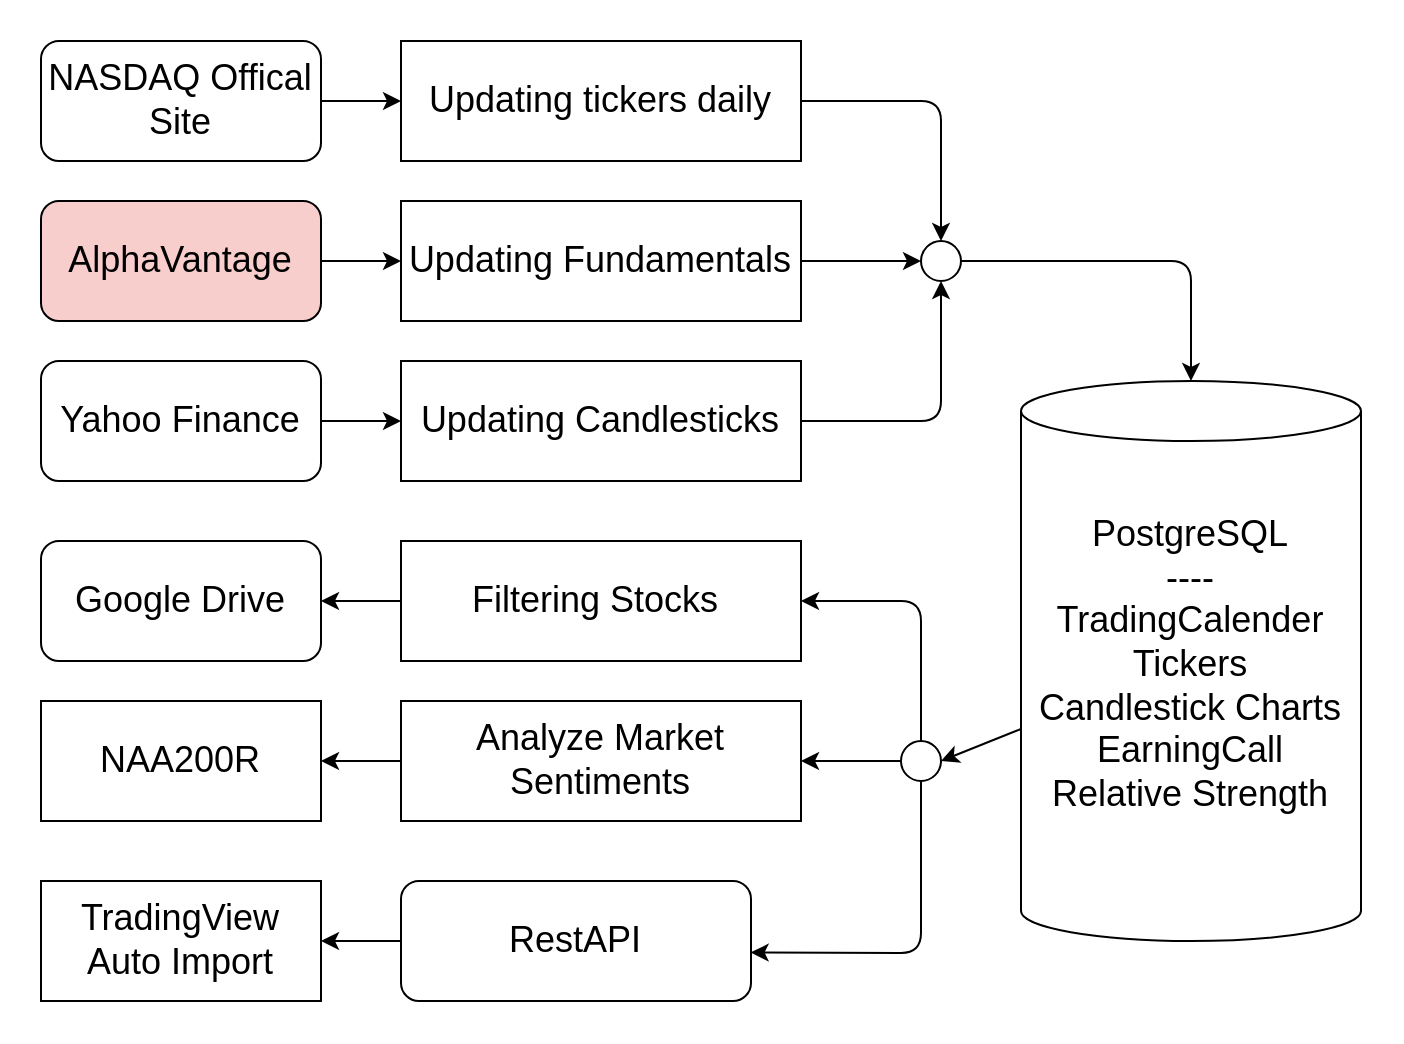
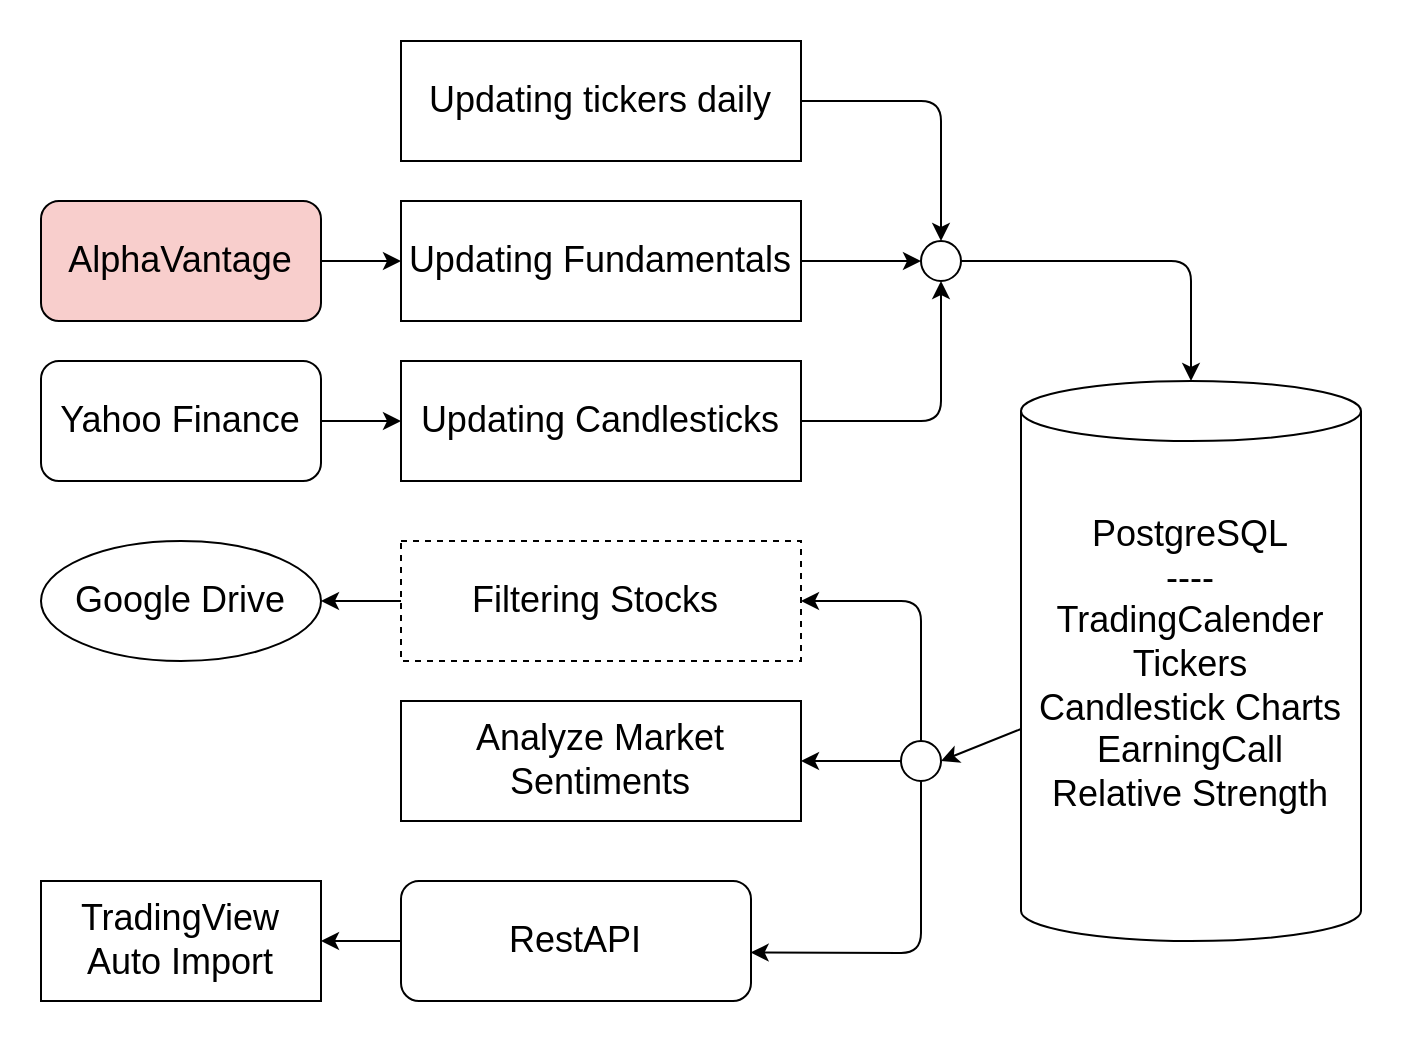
node "NASDAQ Offical Site": removed
edge "NASDAQ Offical Site" -> "Updating tickers daily": removed
node "Google Drive": shape rounded rectangle -> ellipse
node "Filtering Stocks": style solid -> dashed
node "NAA200R": removed
edge "Analyze Market Sentiments" -> "NAA200R": removed
